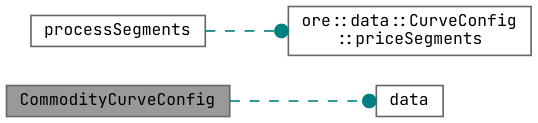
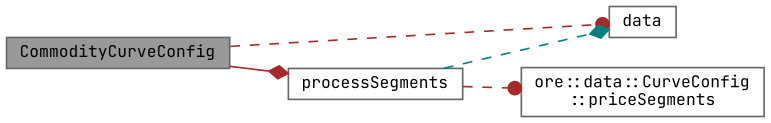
edge "processSegments" -> "ore::data::CurveConfig ::priceSegments": color teal -> brown
edge "processSegments" -> "data": added
edge "CommodityCurveConfig" -> "processSegments": added
edge "CommodityCurveConfig" -> "data": color teal -> brown
